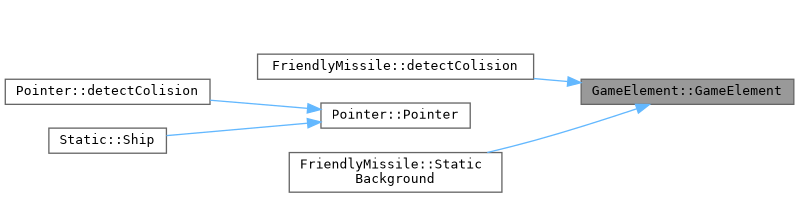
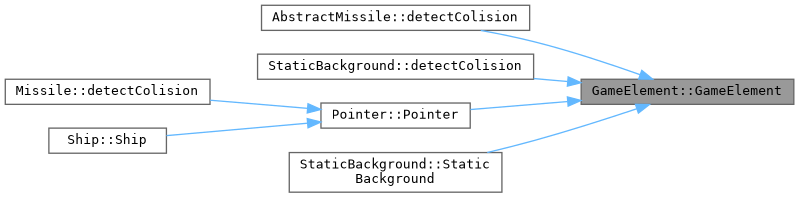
node "AbstractMissile::detectColision": added
node "FriendlyMissile::detectColision": label "FriendlyMissile::detectColision" -> "StaticBackground::detectColision"
node "Pointer::detectColision": label "Pointer::detectColision" -> "Missile::detectColision"
edge "Pointer::Pointer" -> "GameElement::GameElement": added
node "Static::Ship": label "Static::Ship" -> "Ship::Ship"
node "FriendlyMissile::Static Background": label "FriendlyMissile::Static Background" -> "StaticBackground::Static Background"
